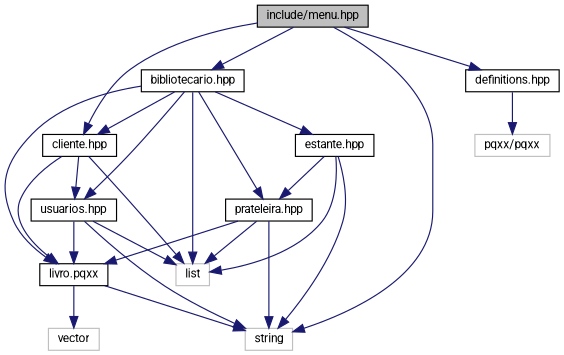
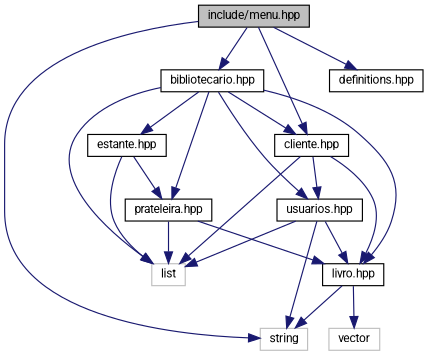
node "pqxx/pqxx": removed
edge "estante.hpp" -> "string": removed
edge "prateleira.hpp" -> "string": removed
node "livro.pqxx": label "livro.pqxx" -> "livro.hpp"
